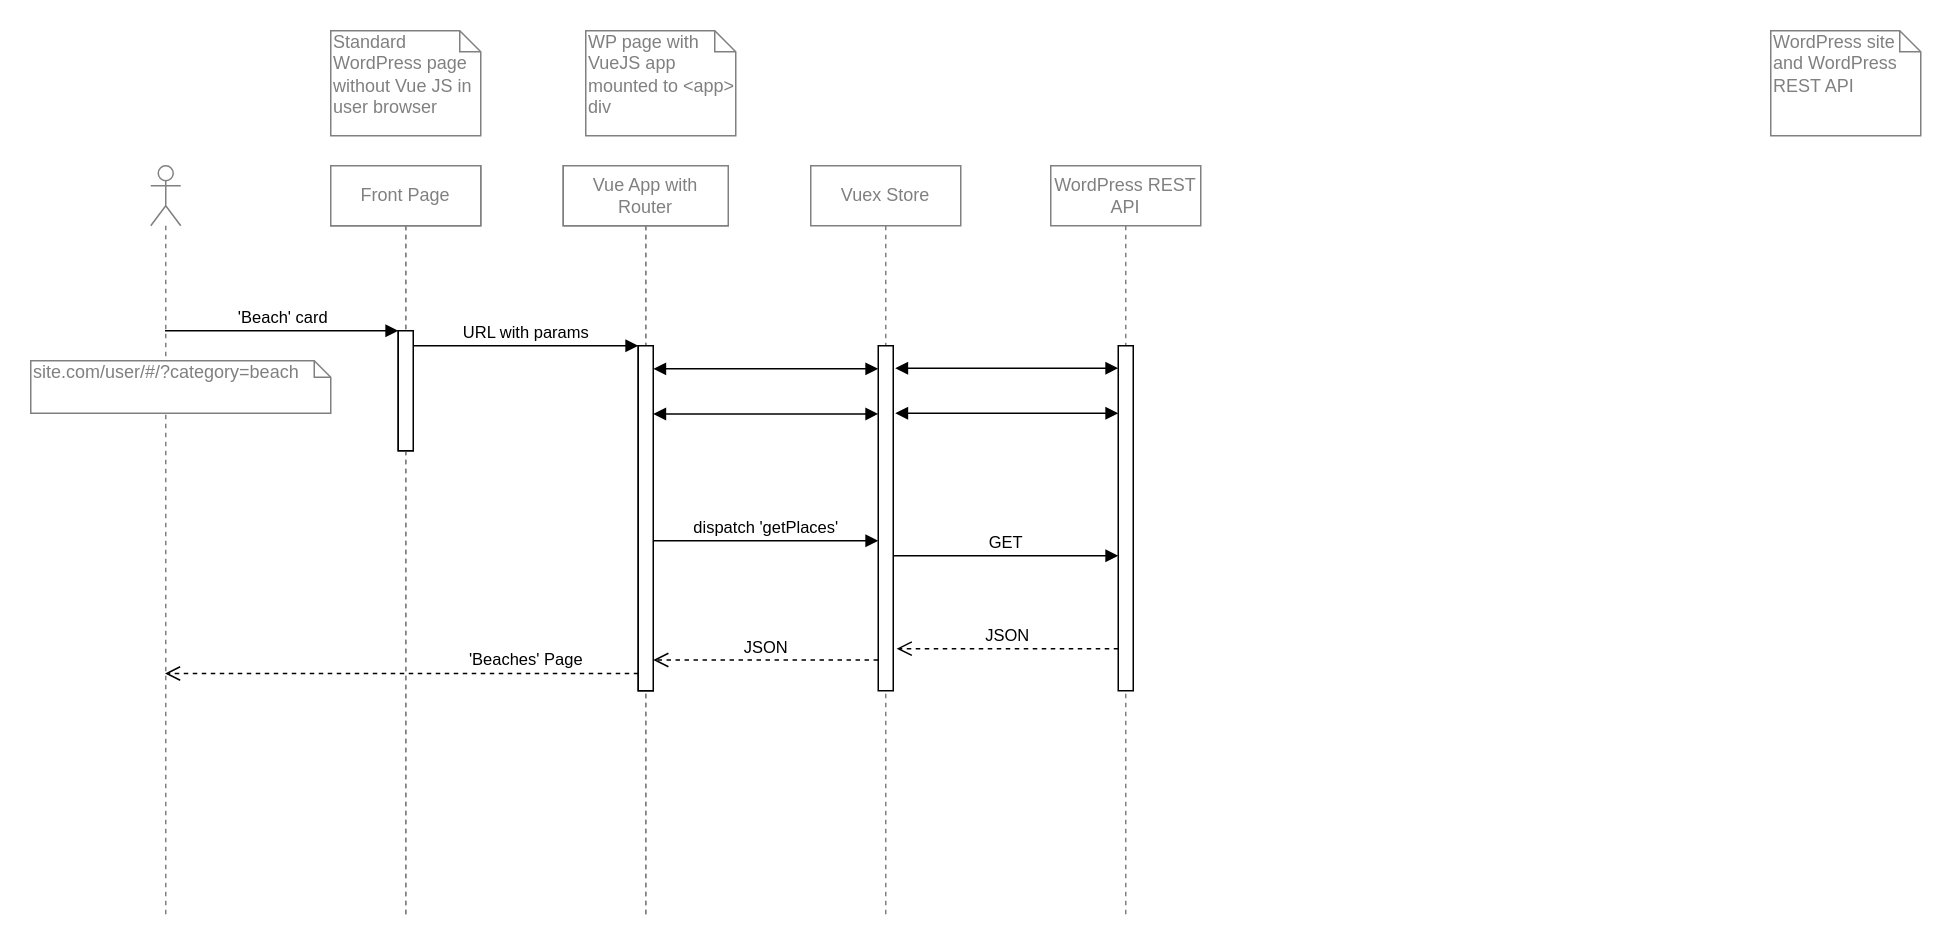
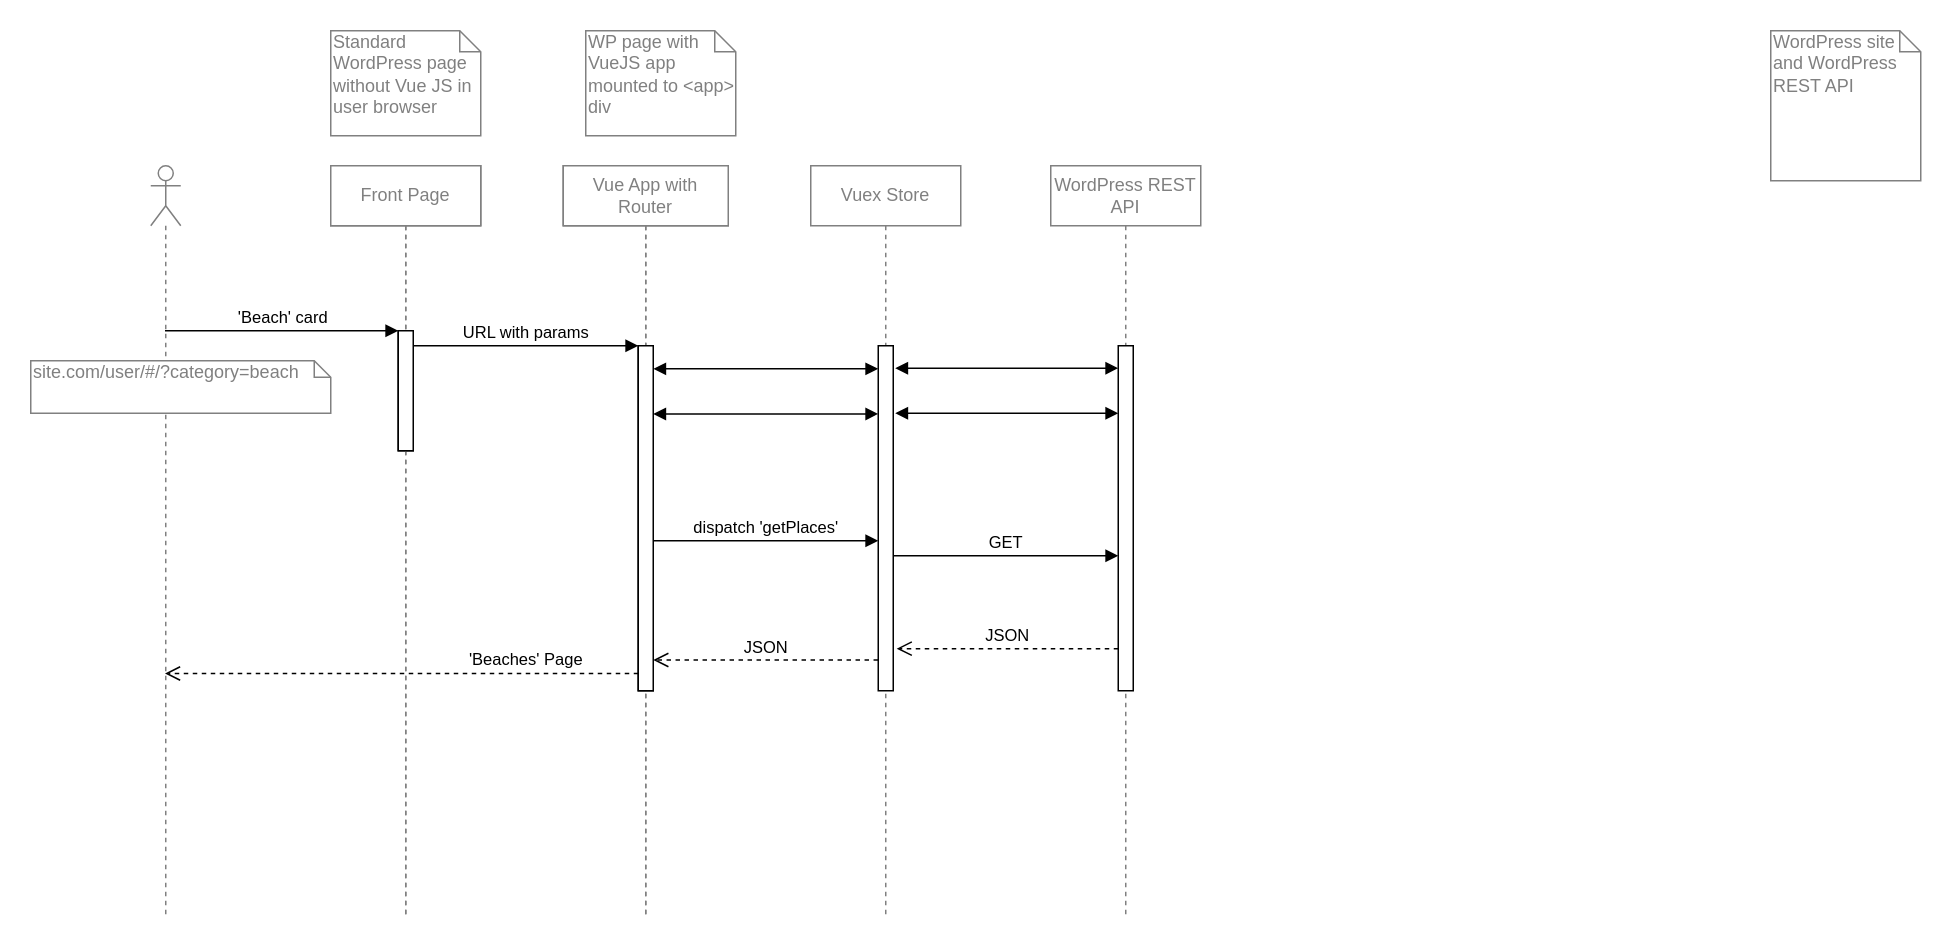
node "WordPress site and WordPress REST API": size 150x105 -> 150x150
